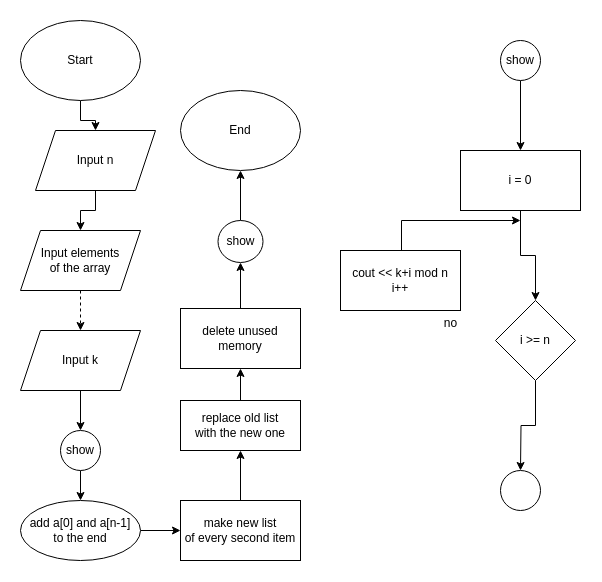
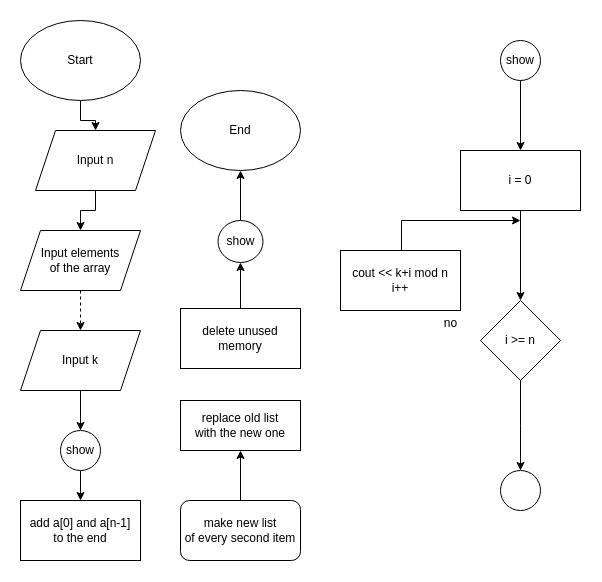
node "i >= n": moved (536, 341) -> (521, 341)
edge "replace old list with the new one" -> "delete unused memory": removed
node "add a[0] and a[n-1] to the end": shape ellipse -> rectangle
edge "add a[0] and a[n-1] to the end" -> "make new list of every second item": removed
node "make new list of every second item": shape rectangle -> rounded rectangle
